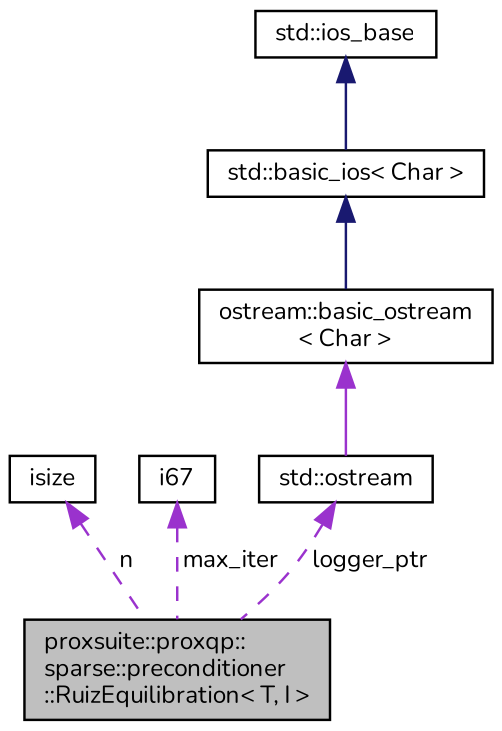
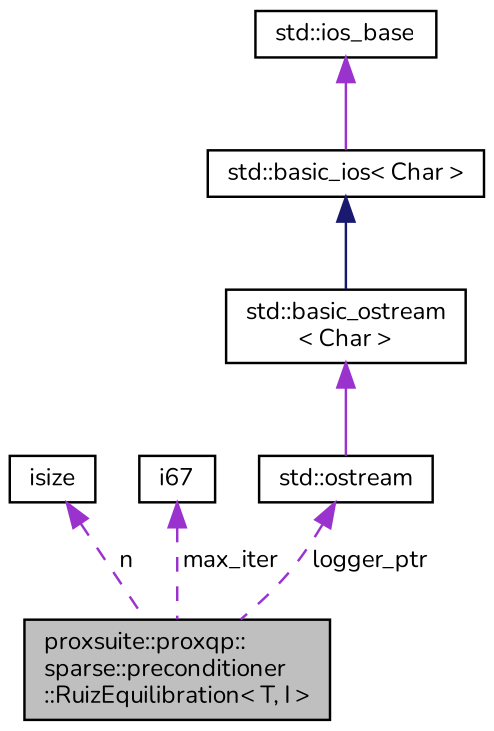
edge "std::basic_ios< Char >" -> "std::ios_base": color midnightblue -> darkorchid3
node "ostream::basic_ostream < Char >": label "ostream::basic_ostream < Char >" -> "std::basic_ostream < Char >"
